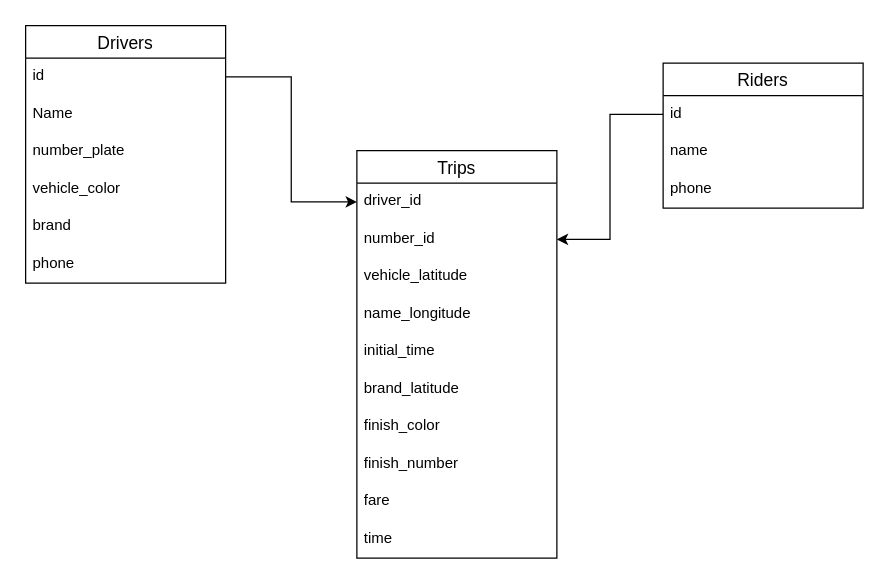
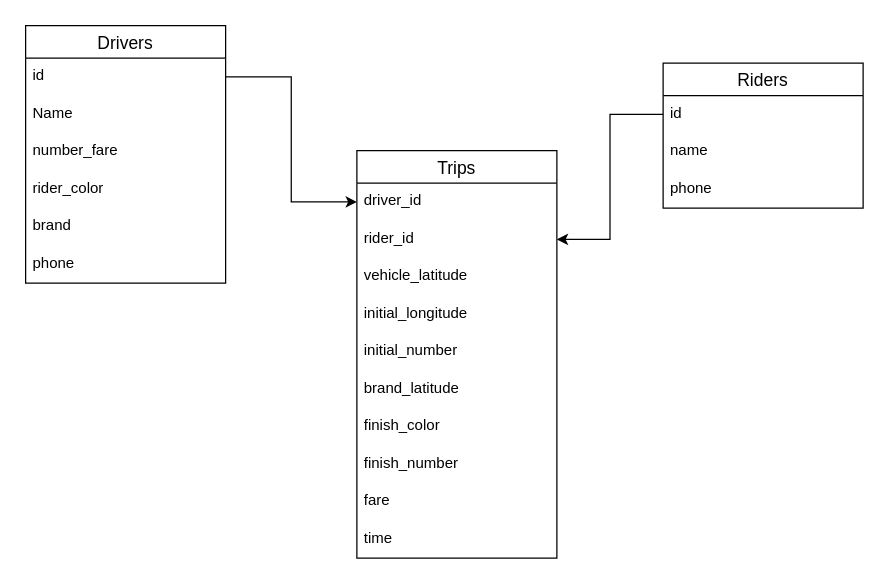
node "number_plate": label "number_plate" -> "number_fare"
node "vehicle_color": label "vehicle_color" -> "rider_color"
node "number_id": label "number_id" -> "rider_id"
node "name_longitude": label "name_longitude" -> "initial_longitude"
node "initial_time": label "initial_time" -> "initial_number"
